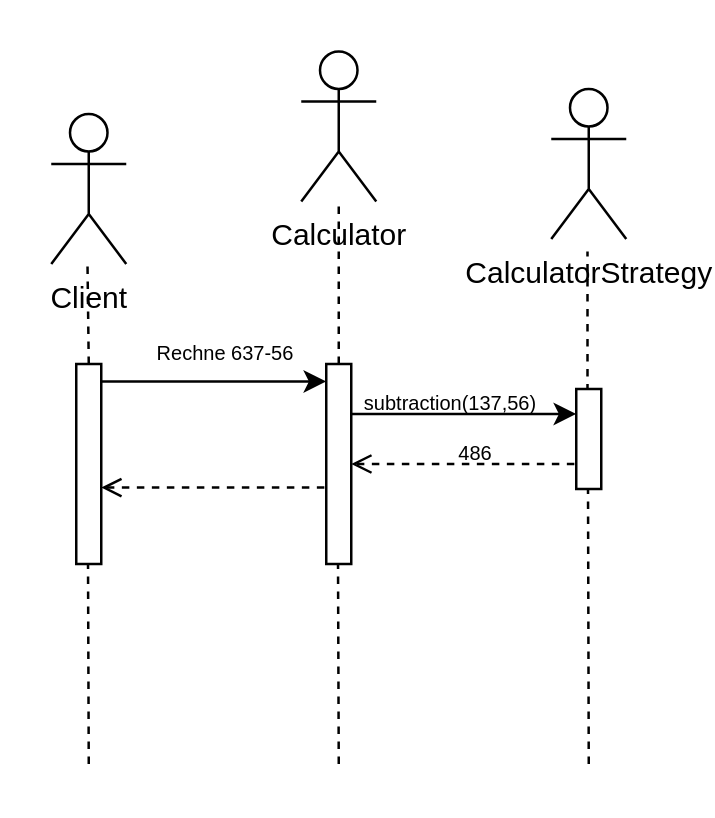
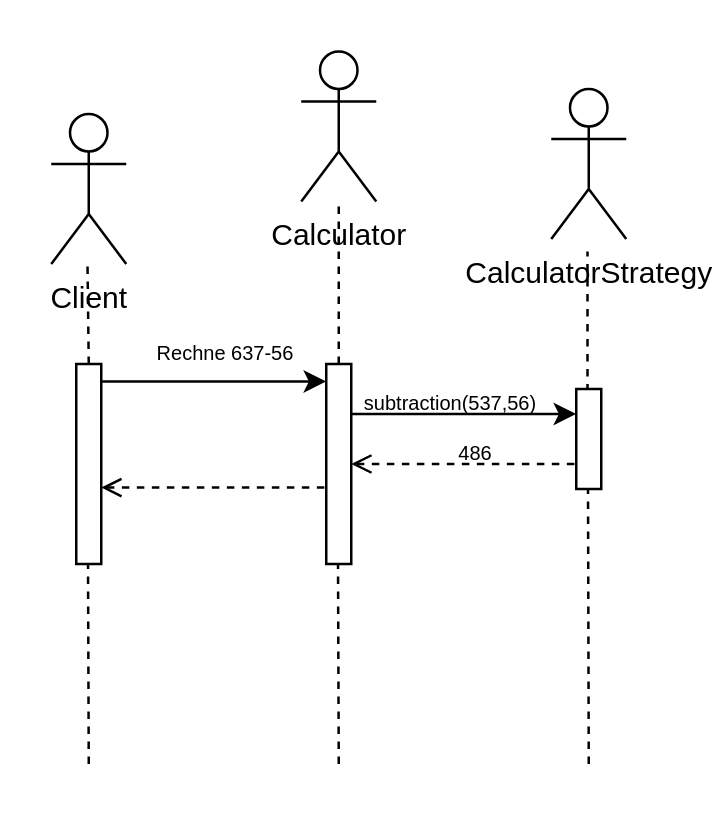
node "subtraction(137,56)": label "subtraction(137,56)" -> "subtraction(537,56)"
